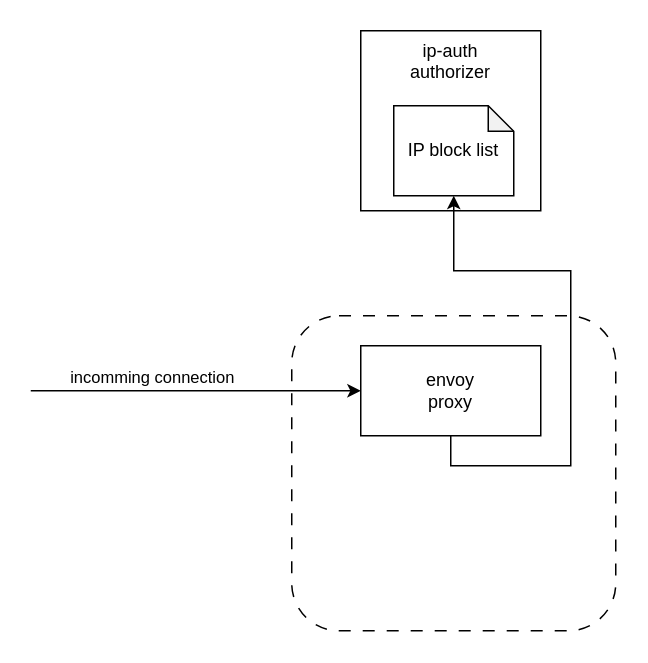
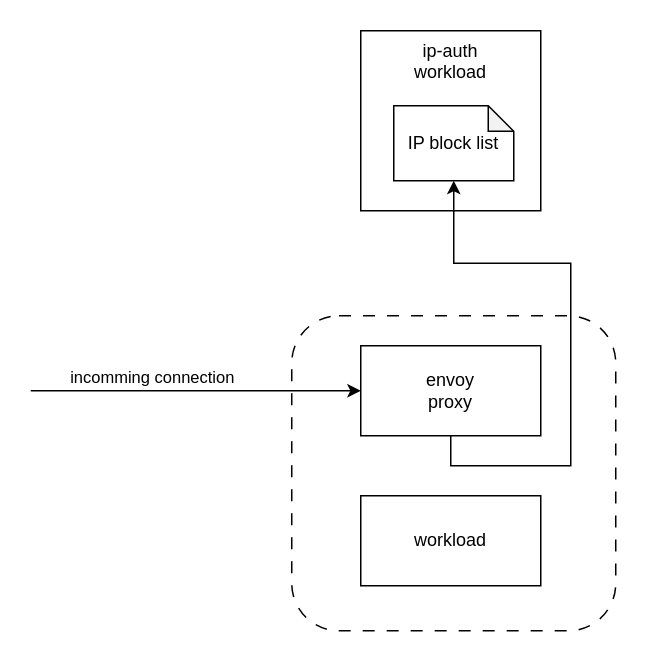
node "ip-auth authorizer": label "ip-auth authorizer" -> "ip-auth workload"
node "IP block list": size 120x90 -> 120x75
node "workload": added
